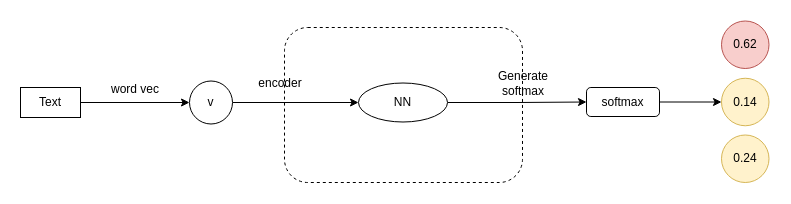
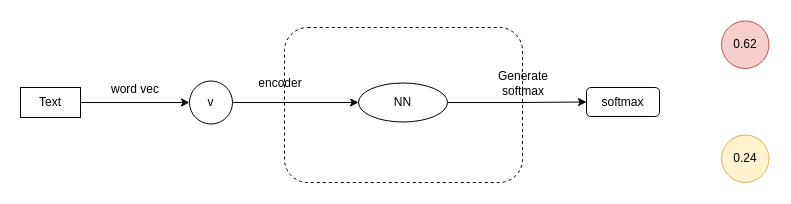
edge "softmax" -> "0.14": removed
node "0.14": removed
